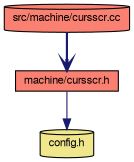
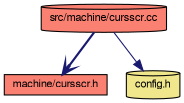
edge "machine/cursscr.h" -> "config.h": now "src/machine/cursscr.cc" -> "config.h"
